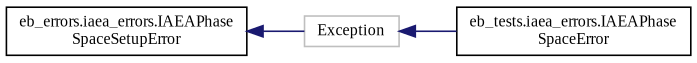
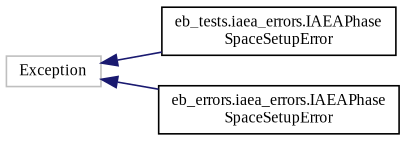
edge "Exception" -> "eb_errors.iaea_errors.IAEAPhase SpaceSetupError": reversed
node "eb_tests.iaea_errors.IAEAPhase SpaceError": label "eb_tests.iaea_errors.IAEAPhase SpaceError" -> "eb_tests.iaea_errors.IAEAPhase SpaceSetupError"
